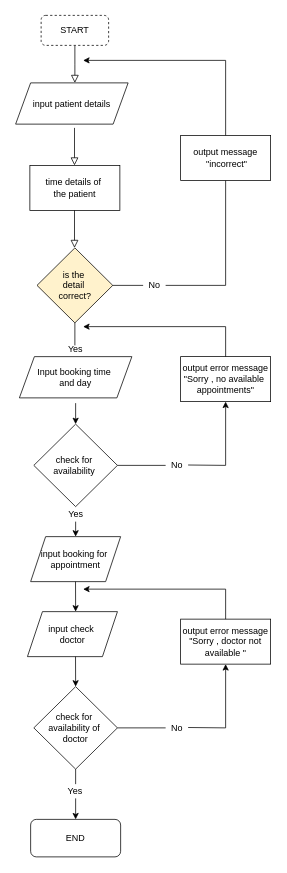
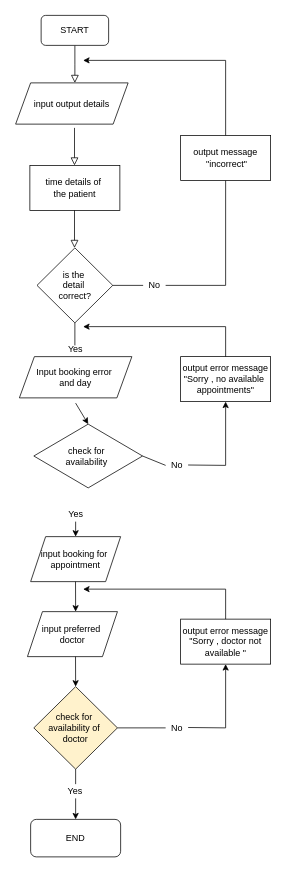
node "START": style dashed -> solid
node "input patient details": label "input patient details" -> "input output details"
node "is the detail correct?": fillcolor #fff2cc -> #ffffff
node "Input booking time and day": label "Input booking time and day" -> "Input booking error and day"
node "check for availability": size 84x83 -> 109x64
node "input check doctor": label "input check doctor" -> "input preferred doctor"
node "check for availability of doctor": fillcolor #ffffff -> #fff2cc
